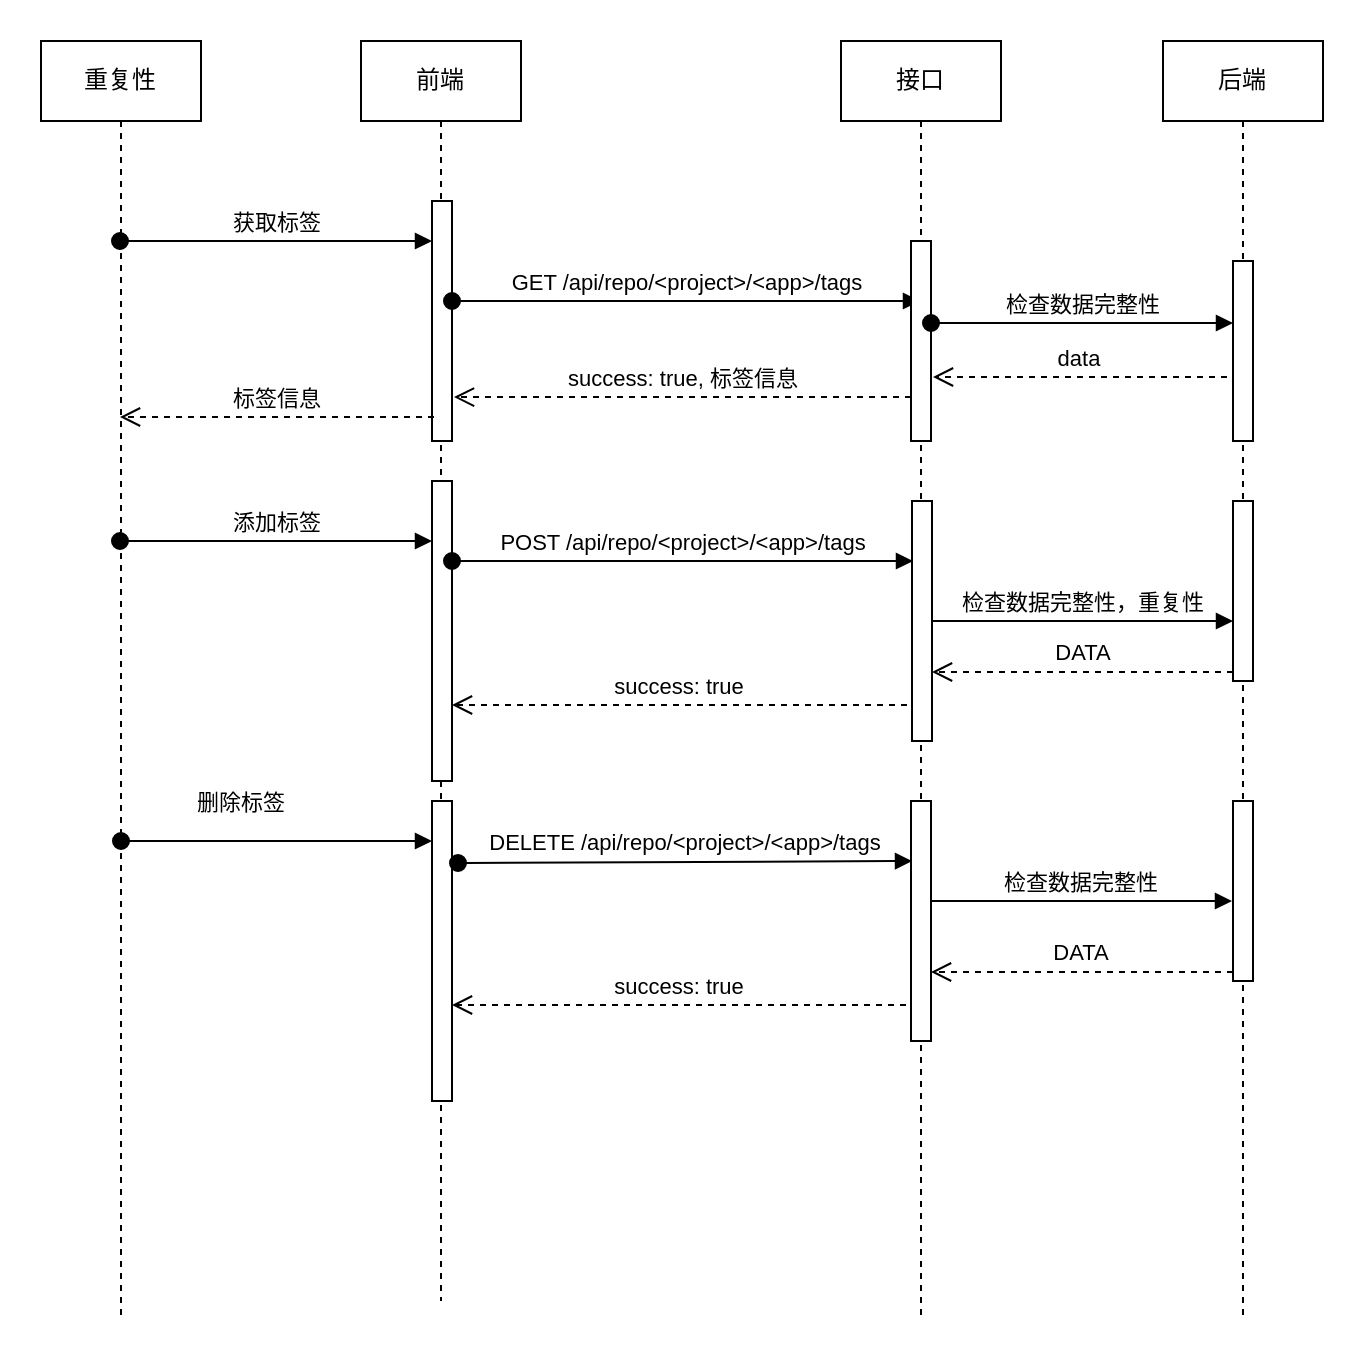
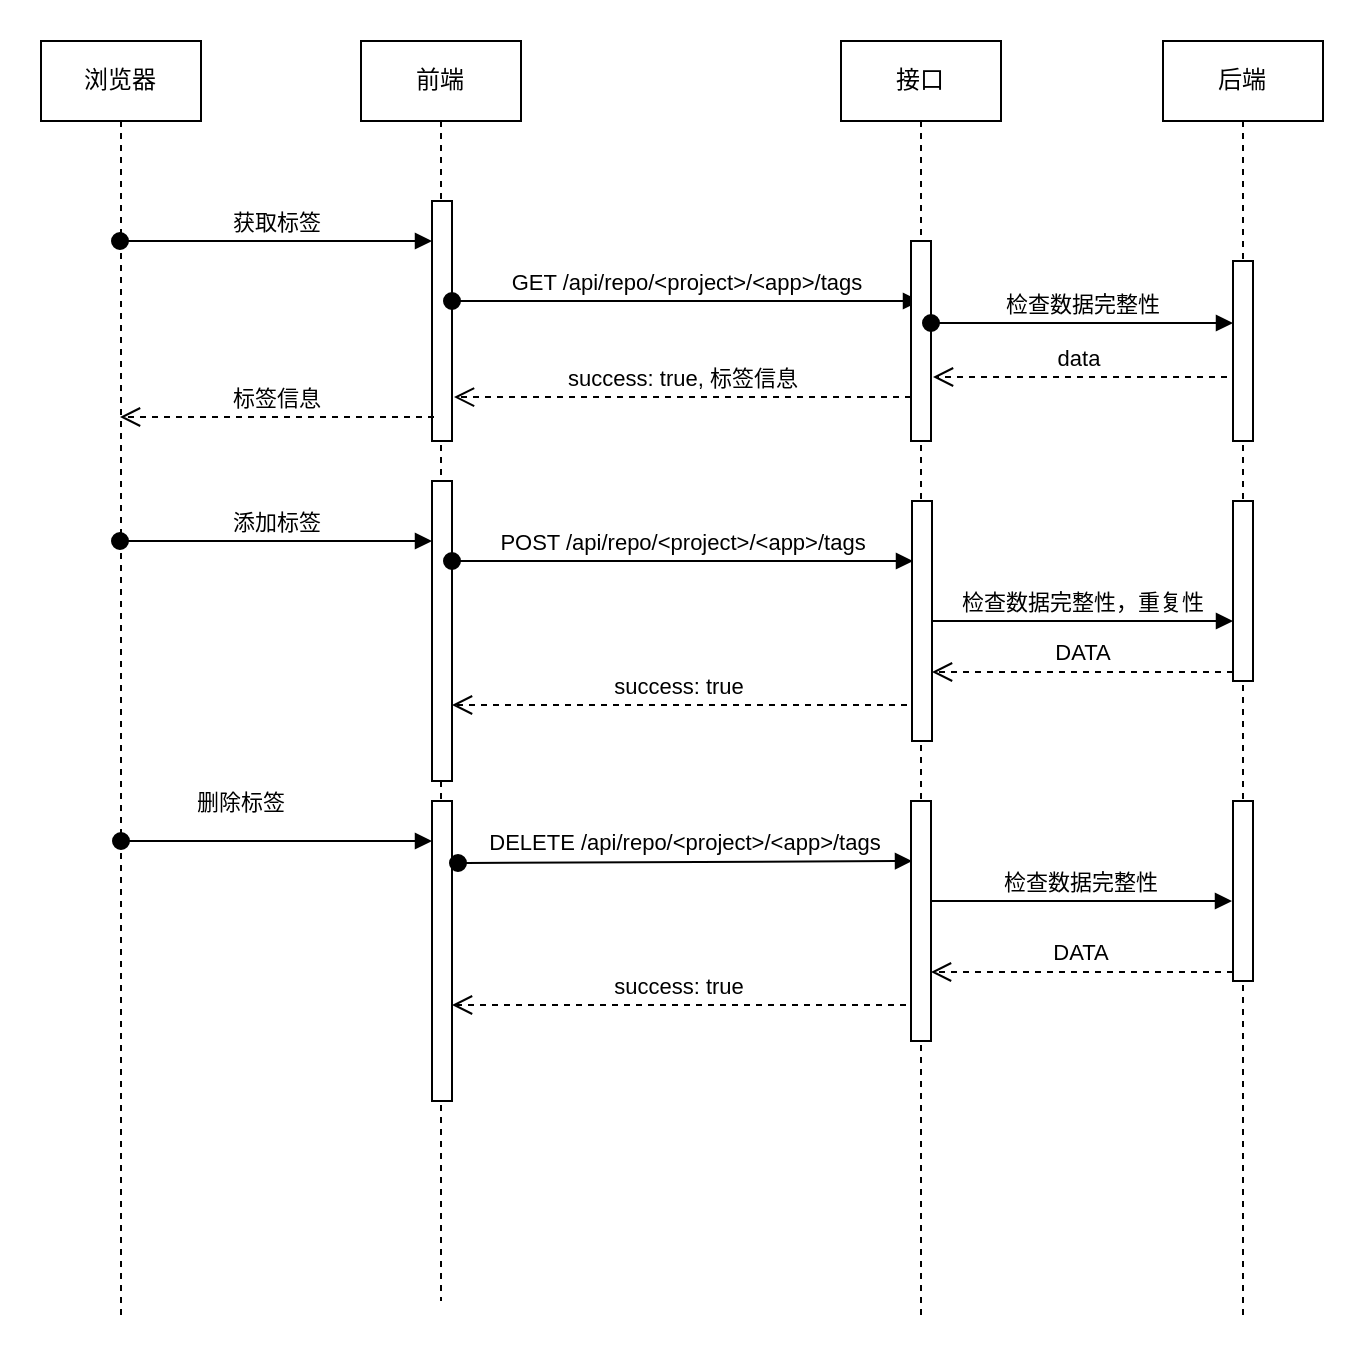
node "重复性": label "重复性" -> "浏览器"
